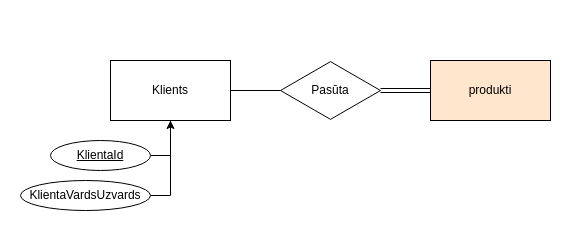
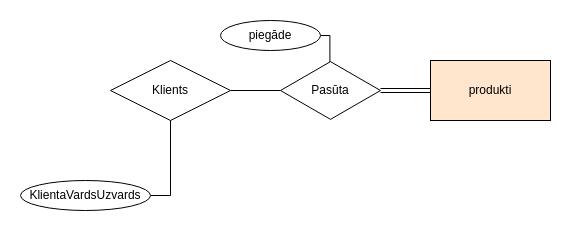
node "piegāde": added
edge "piegāde" -- "Pasūta": added
node "Klients": shape rectangle -> diamond
node "KlientaId": removed
edge "KlientaId" -> "Klients": removed
